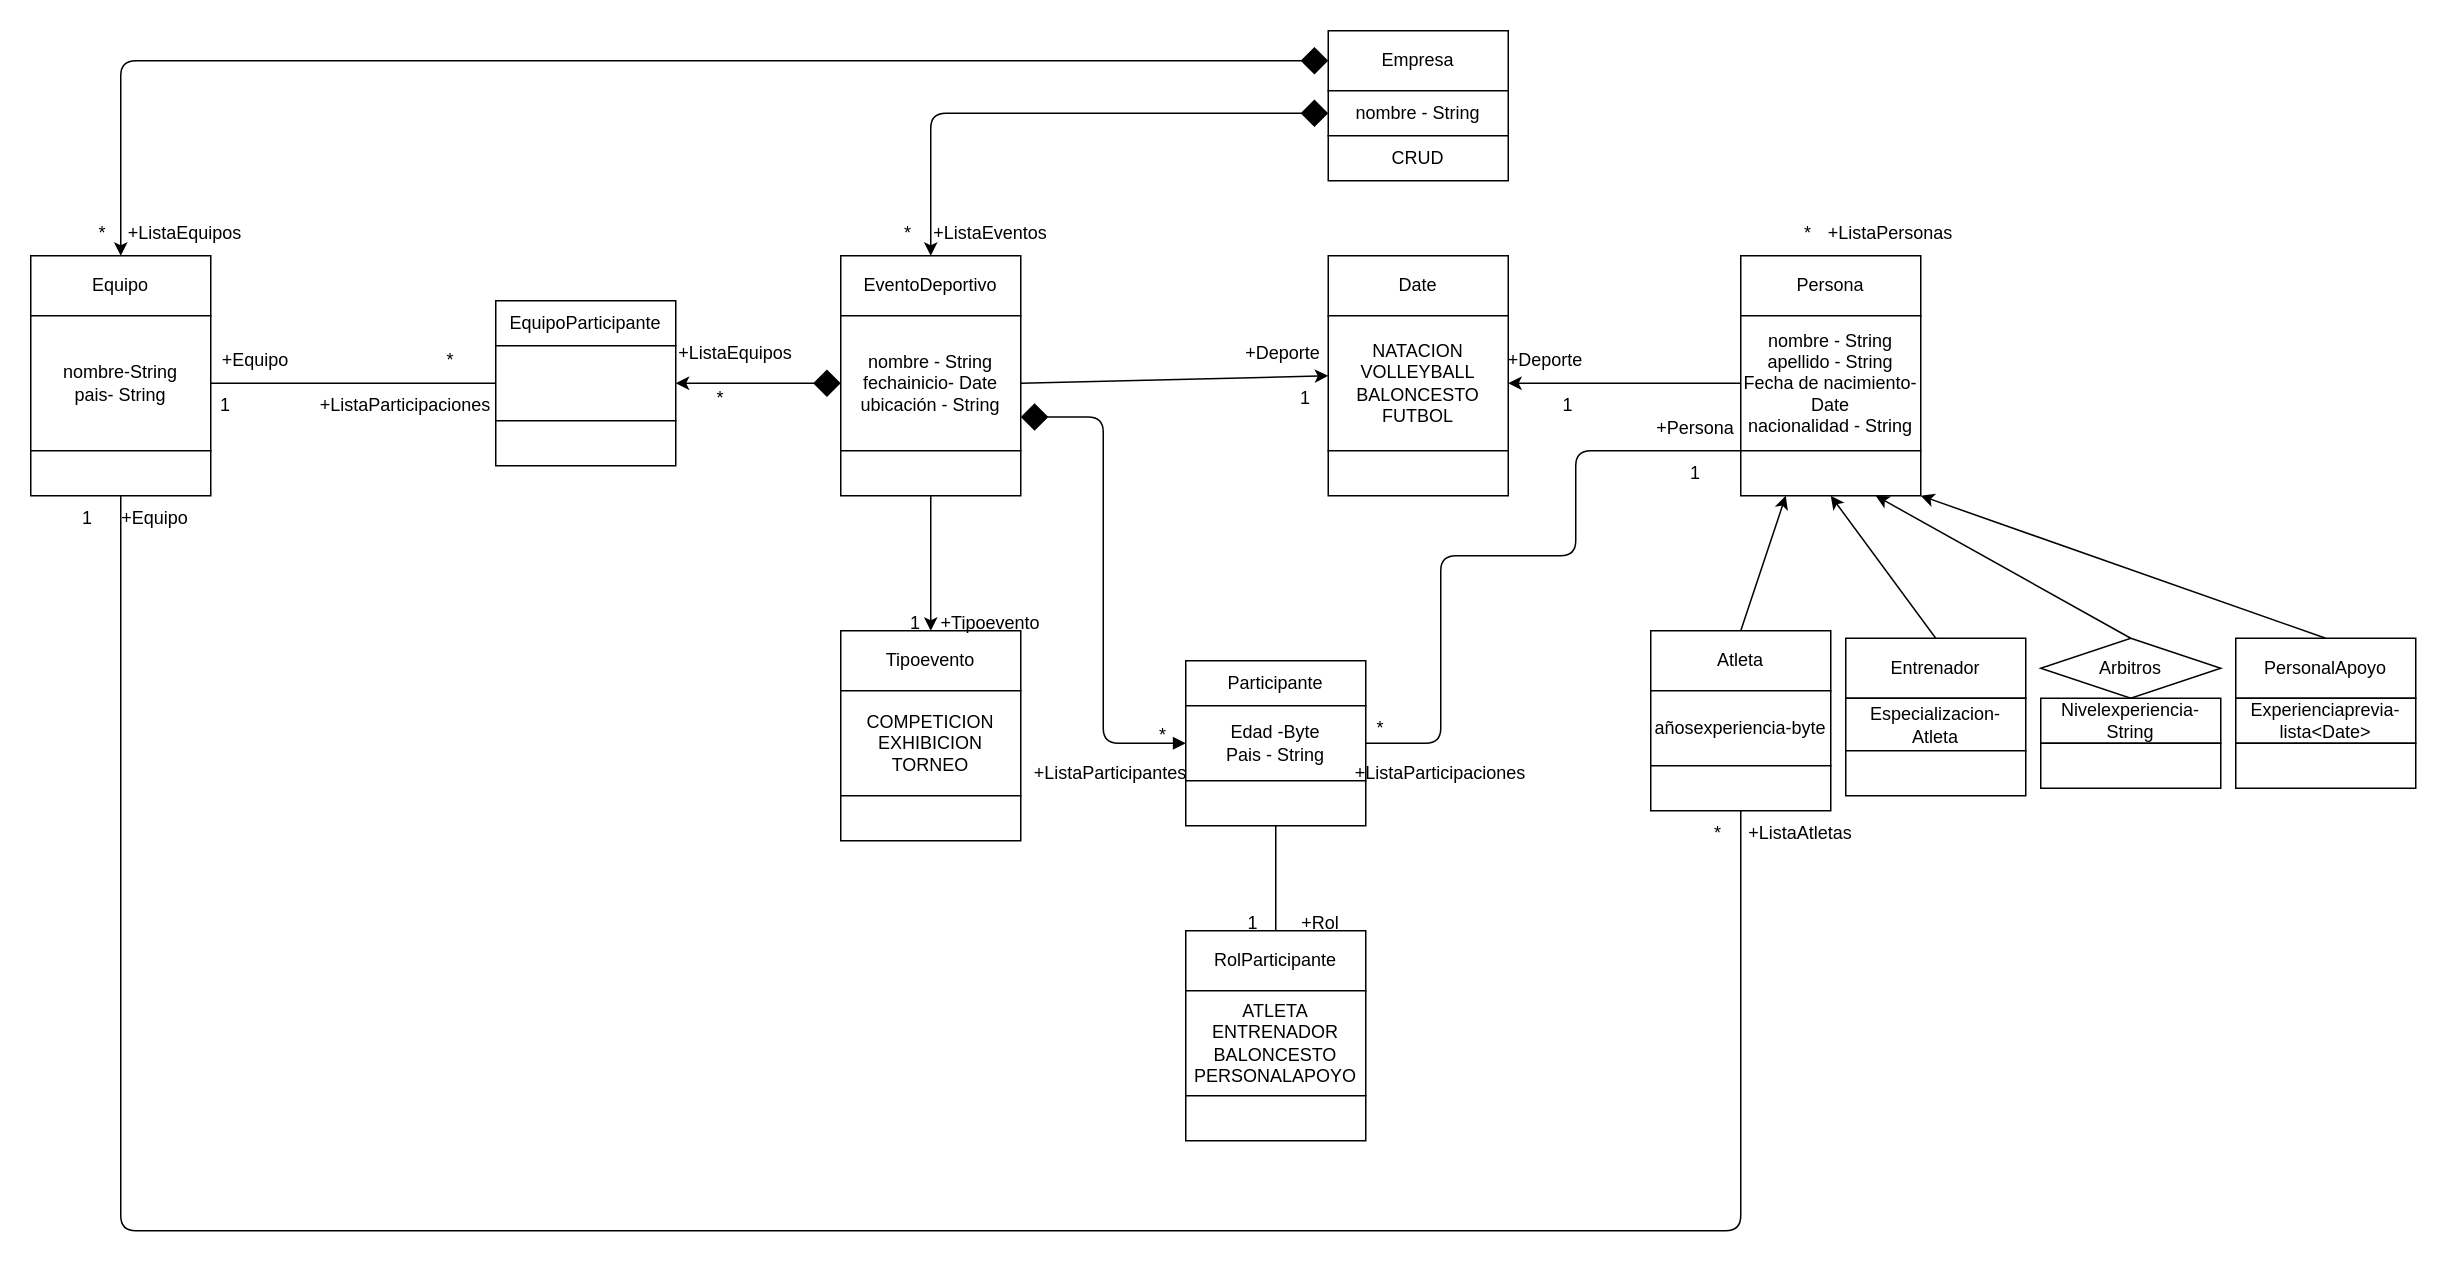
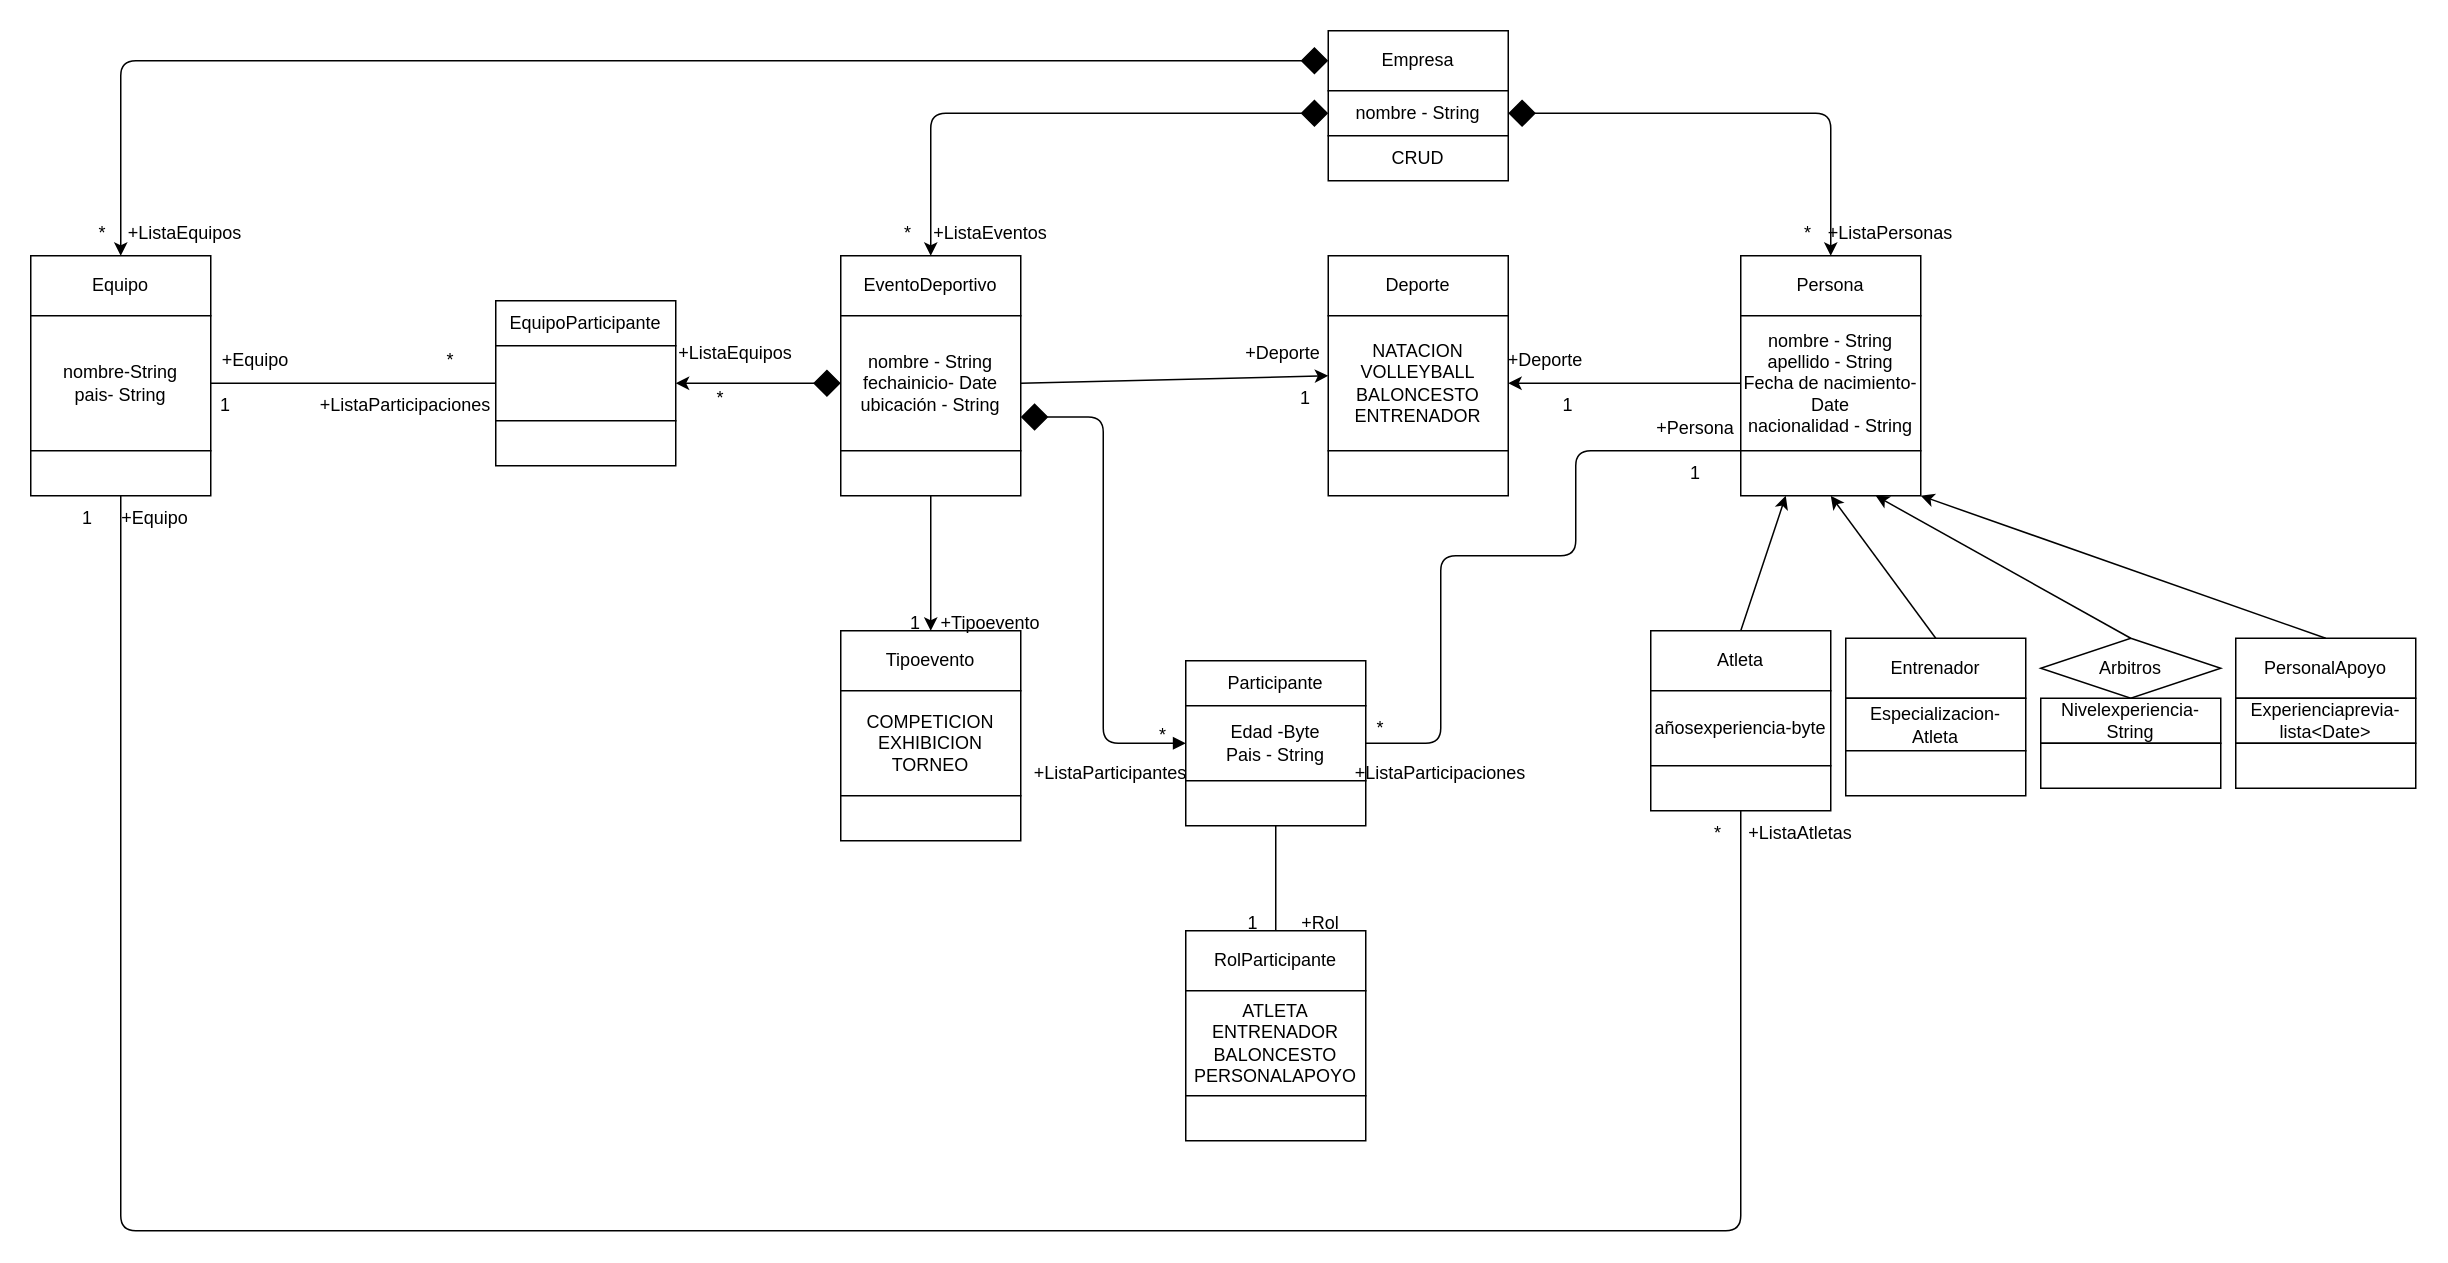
edge "nombre - String" -- "Persona": added
node "Date": label "Date" -> "Deporte"
node "NATACION VOLLEYBALL BALONCESTO FUTBOL": label "NATACION VOLLEYBALL BALONCESTO FUTBOL" -> "NATACION VOLLEYBALL BALONCESTO ENTRENADOR"
